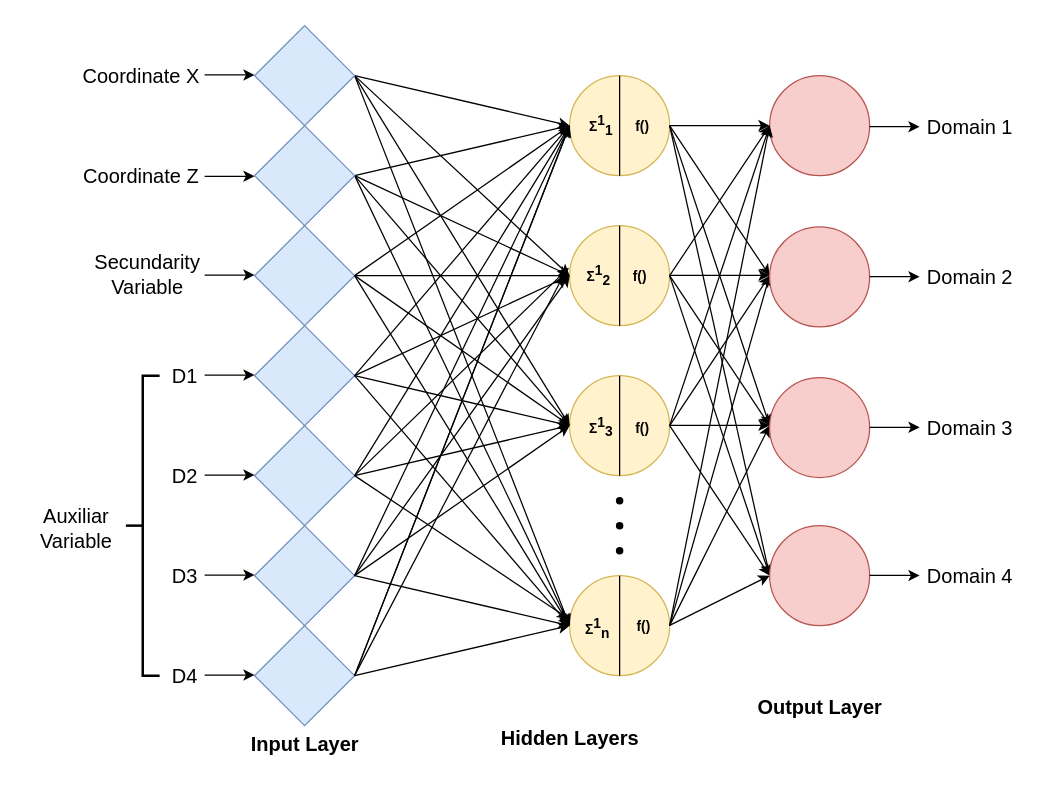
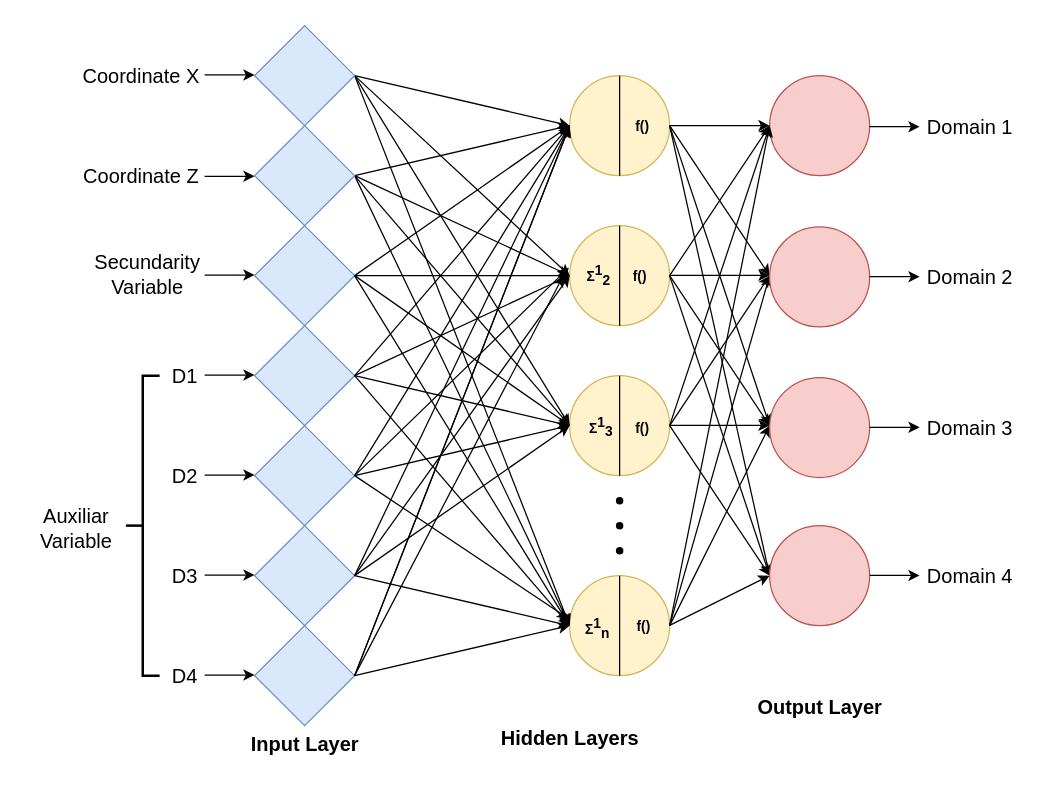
node "Σ11": removed
